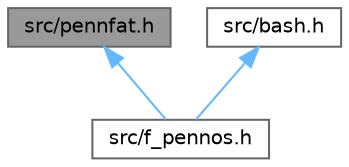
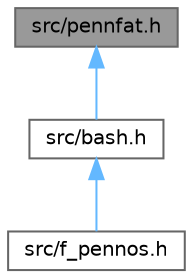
edge "src/f_pennos.h" -> "src/pennfat.h": now "src/bash.h" -> "src/pennfat.h"
